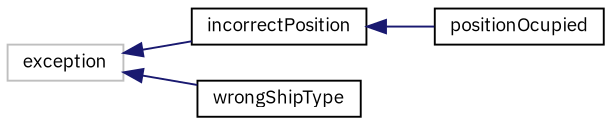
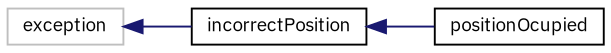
node "wrongShipType": removed
